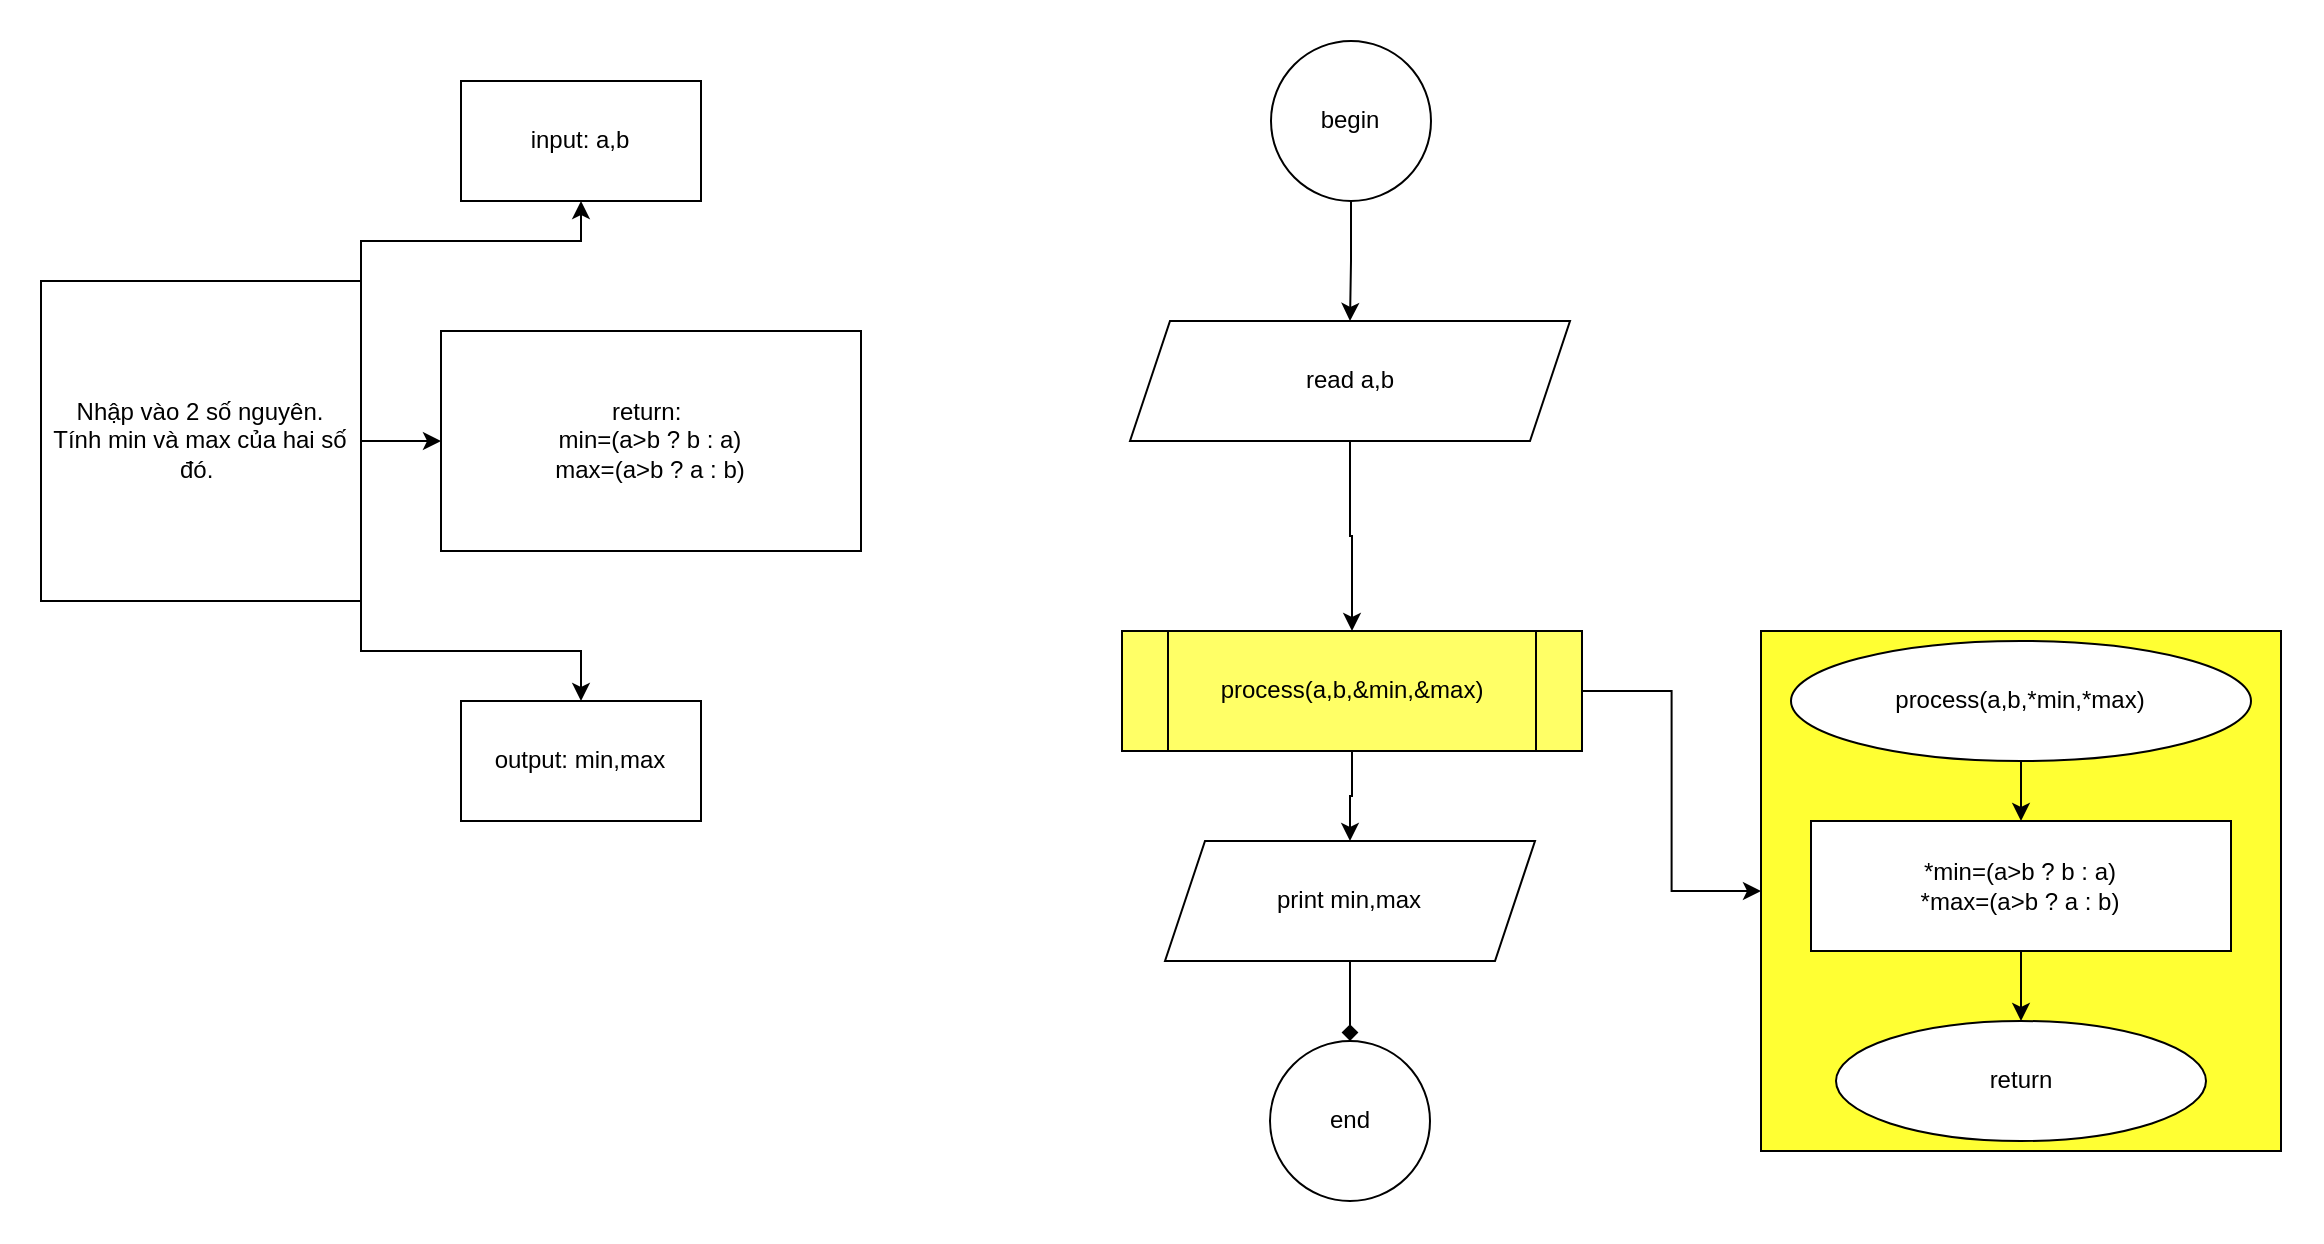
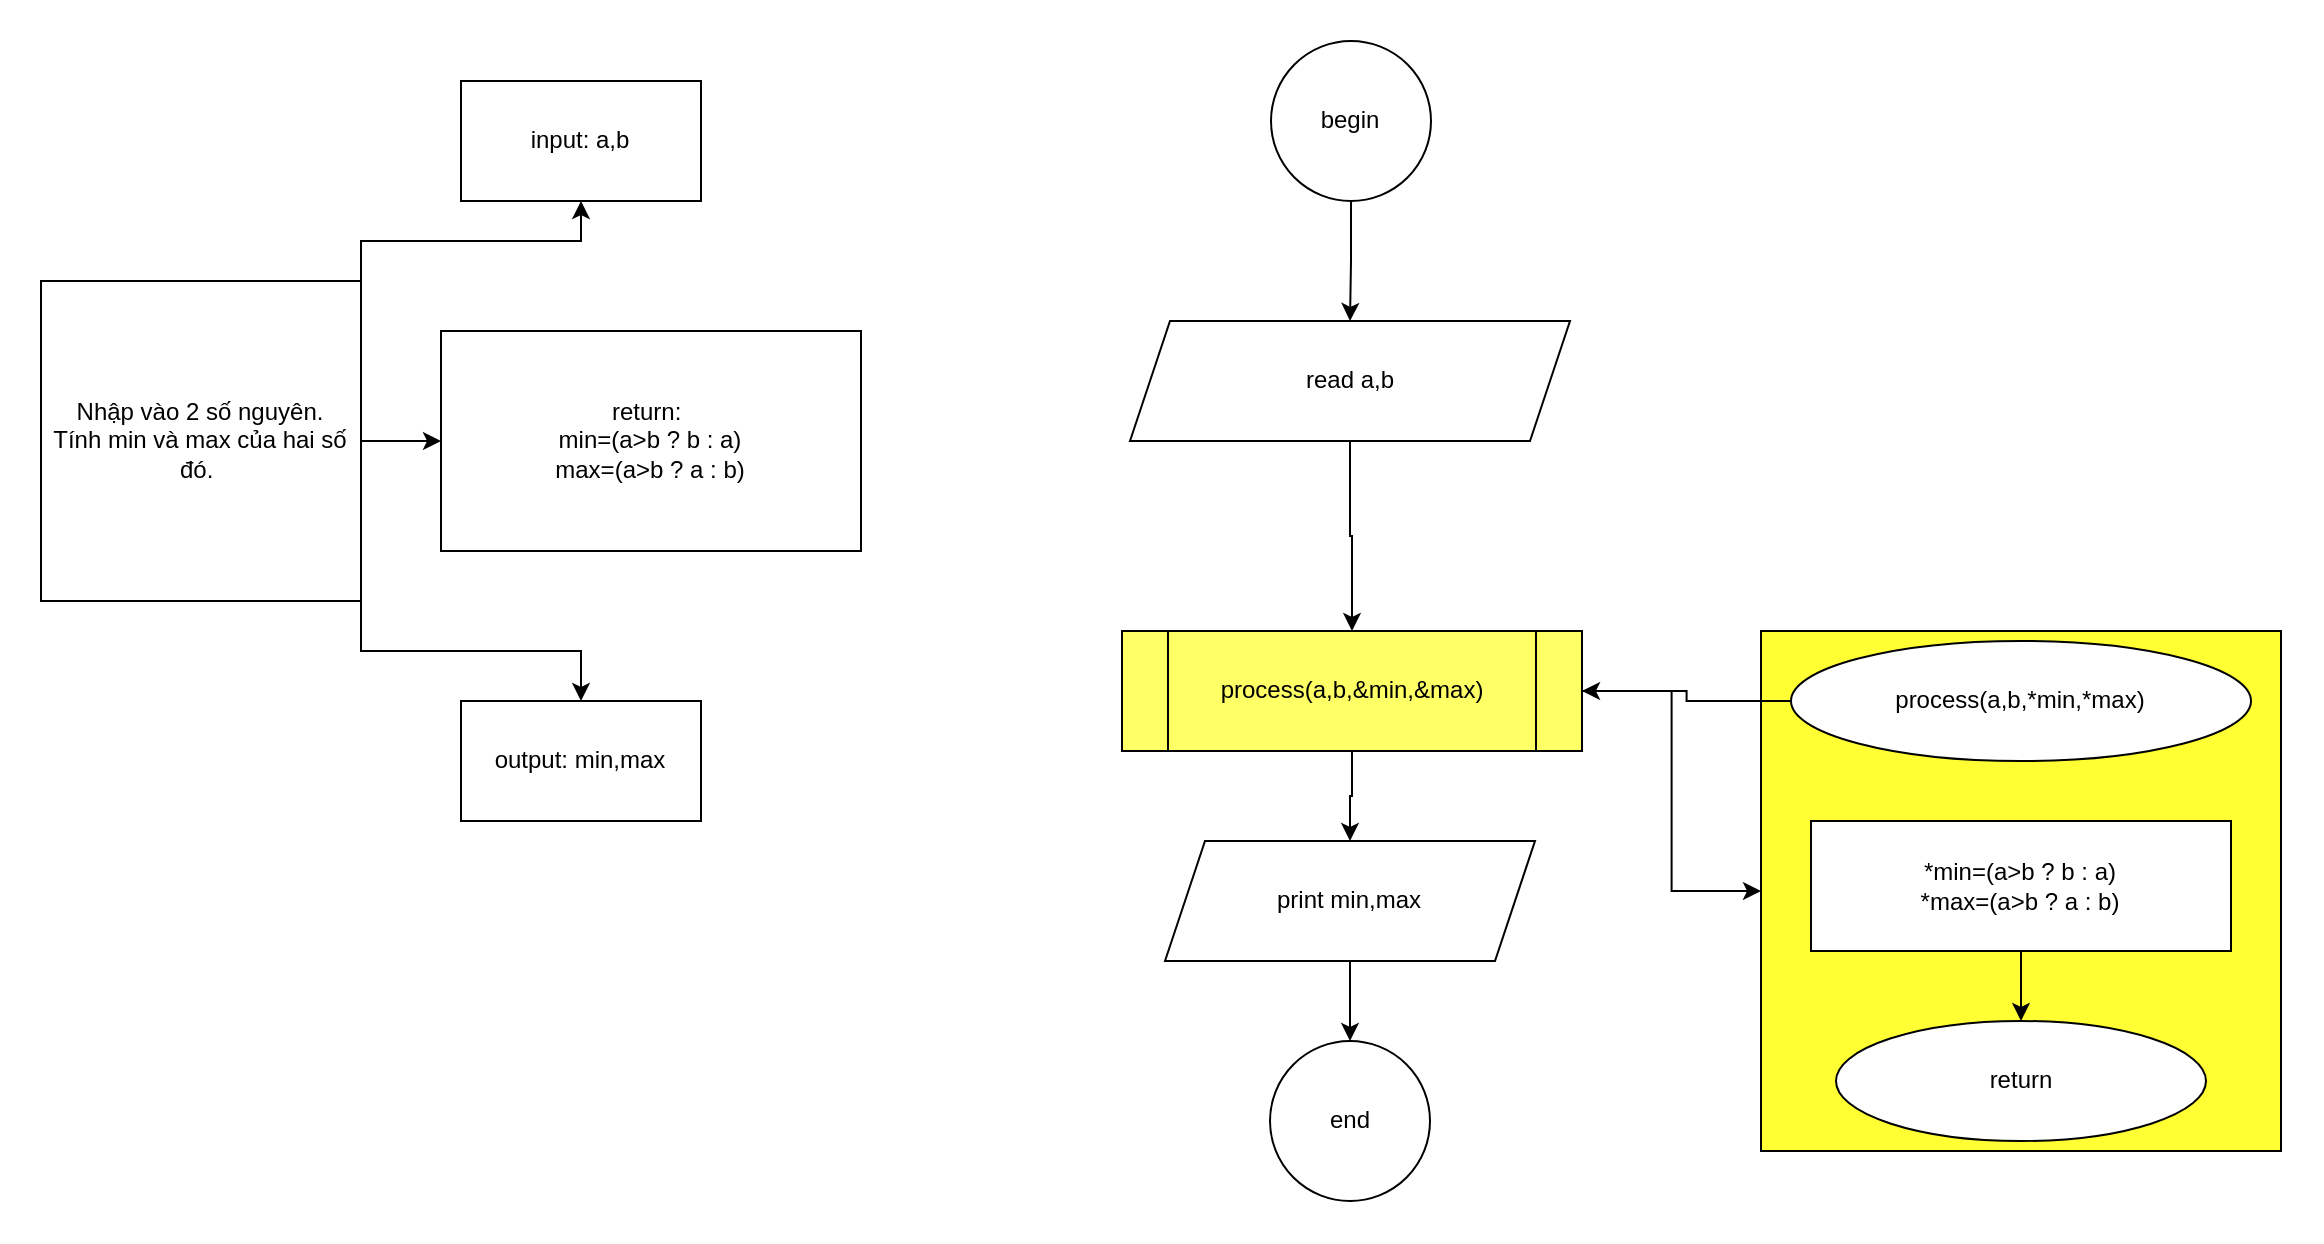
edge "process(a,b,*min,*max)" -> "*min=(a>b ? b : a) *max=(a>b ? a : b)": now "process(a,b,*min,*max)" -> "process(a,b,&min,&max)"
edge "print min,max" -> "end": arrowhead diamond -> classic
